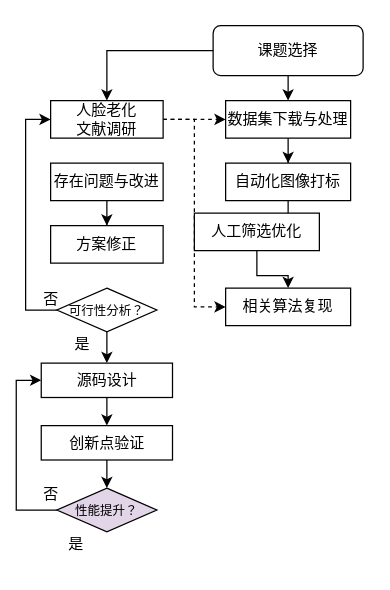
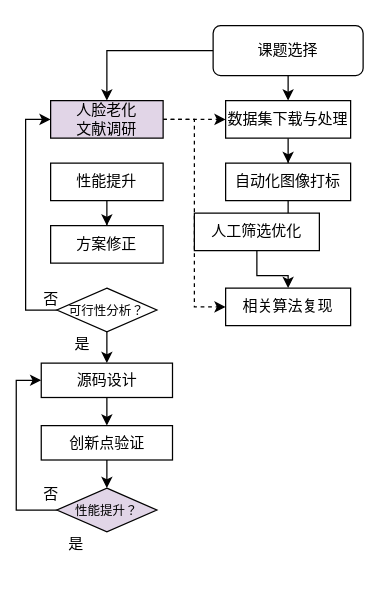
node "人脸老化 文献调研": fillcolor #ffffff -> #e1d5e7
node "存在问题与改进": label "存在问题与改进" -> "性能提升"
